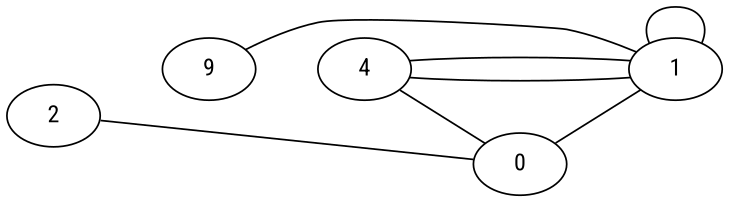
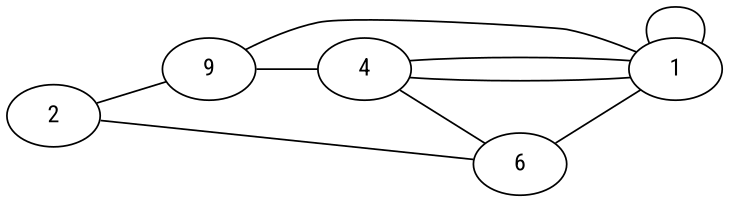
edge "9" -- "4": added
edge "9" -- "2": added
node "0": label "0" -> "6"
